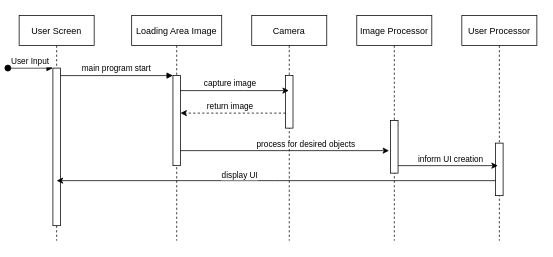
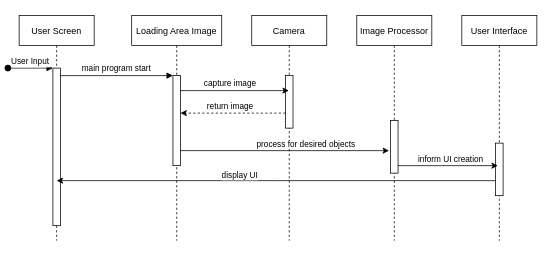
node "User Processor": label "User Processor" -> "User Interface"
